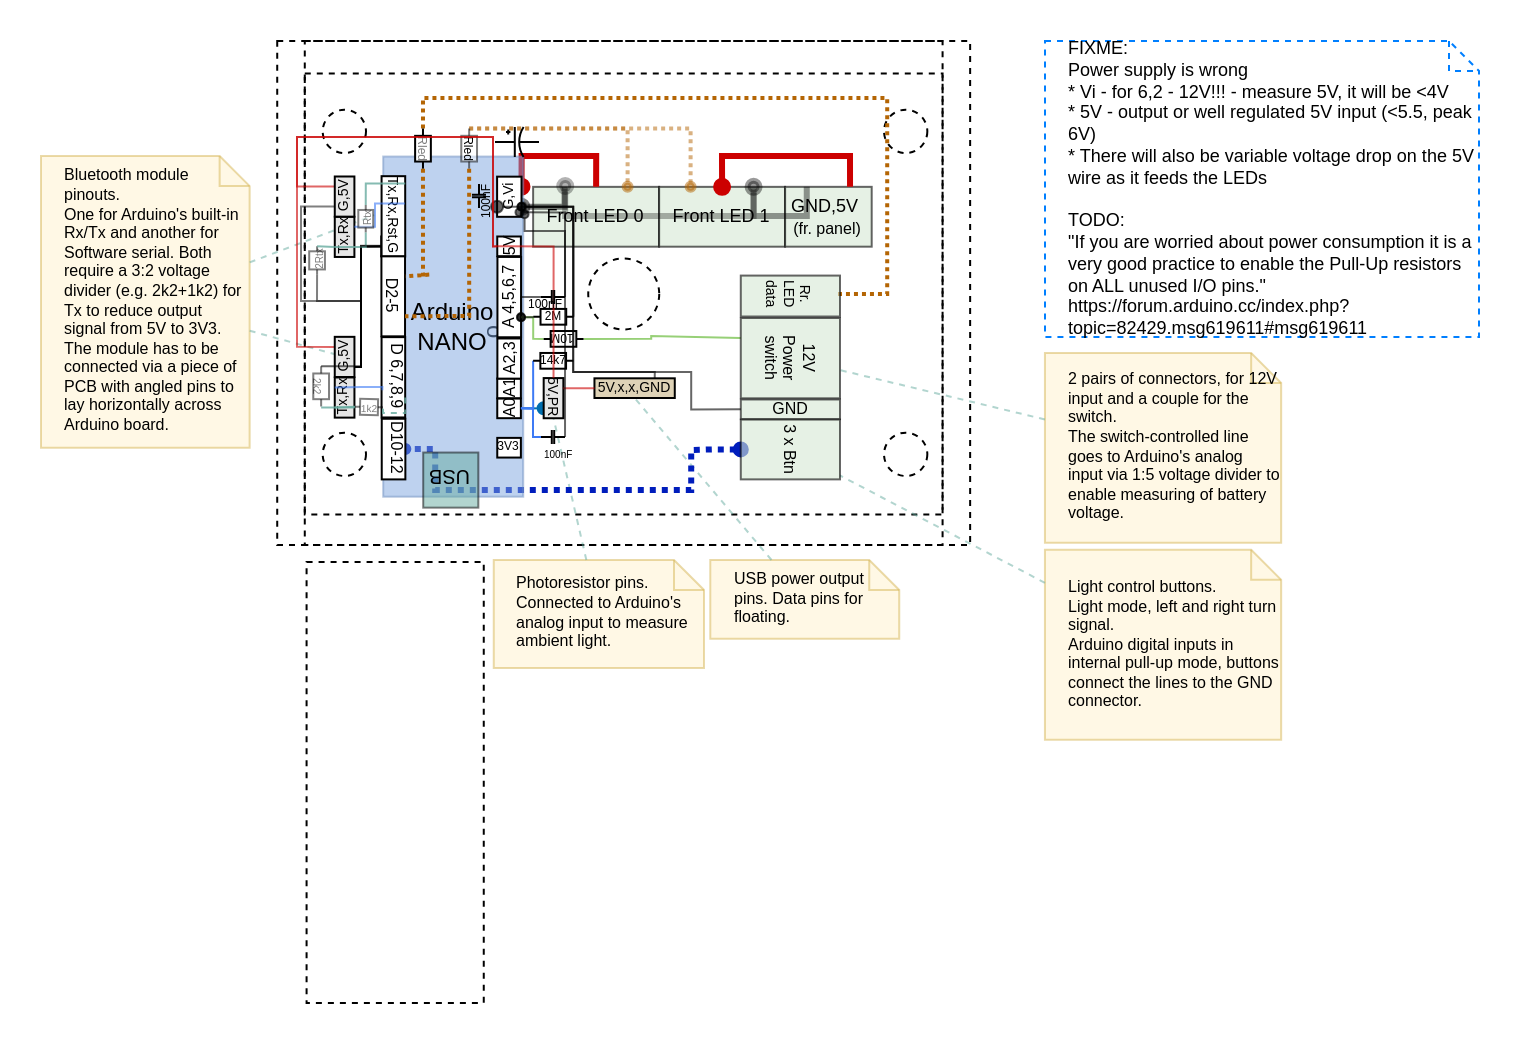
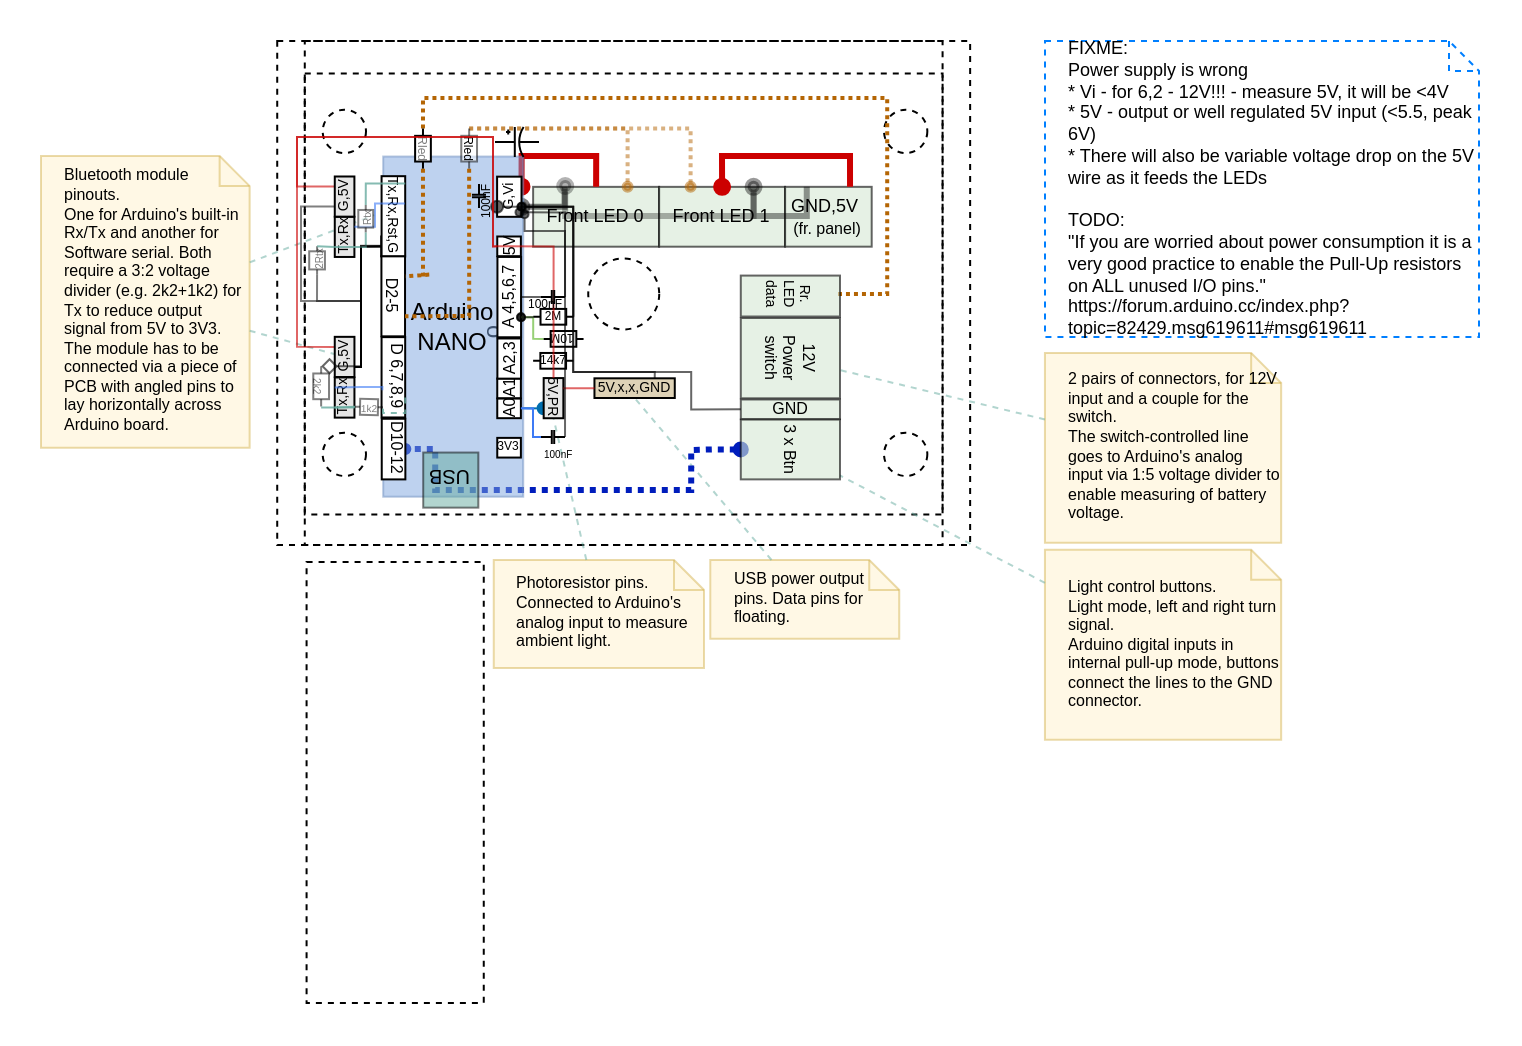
edge "10M" -- "12V Power switch": removed
edge "Tx,Rx,Rst,G" -- "2k2": arrowhead none -> diamond
edge "14k7" -- "A0": removed
